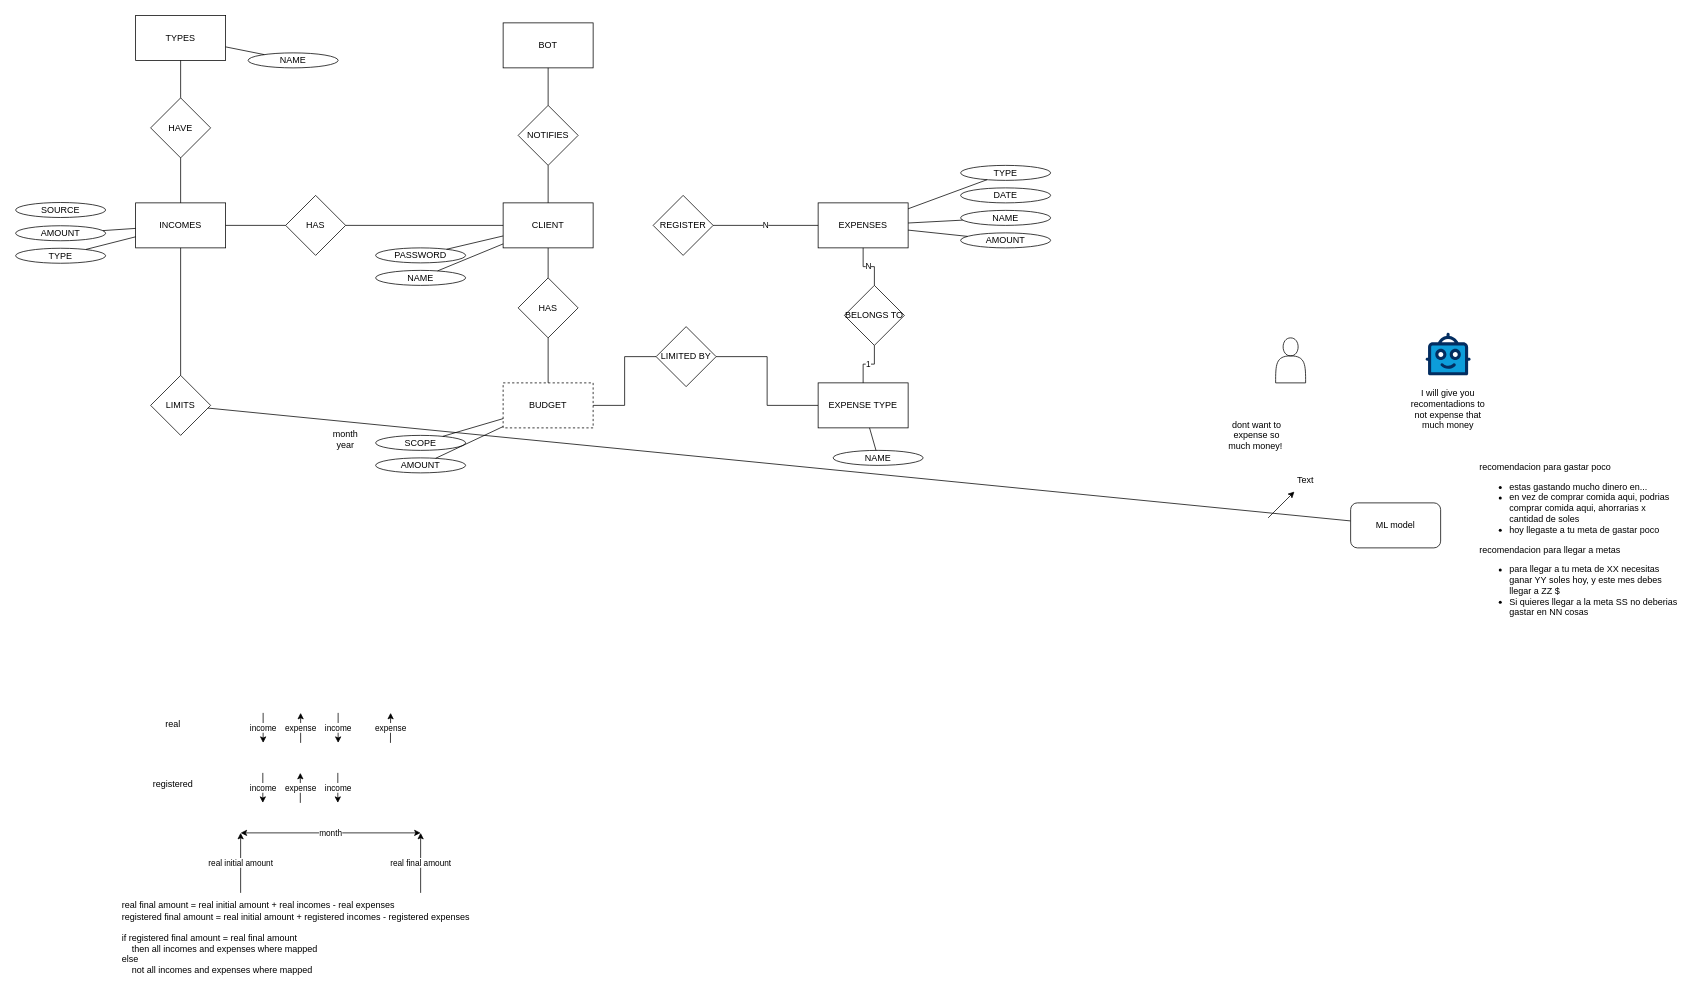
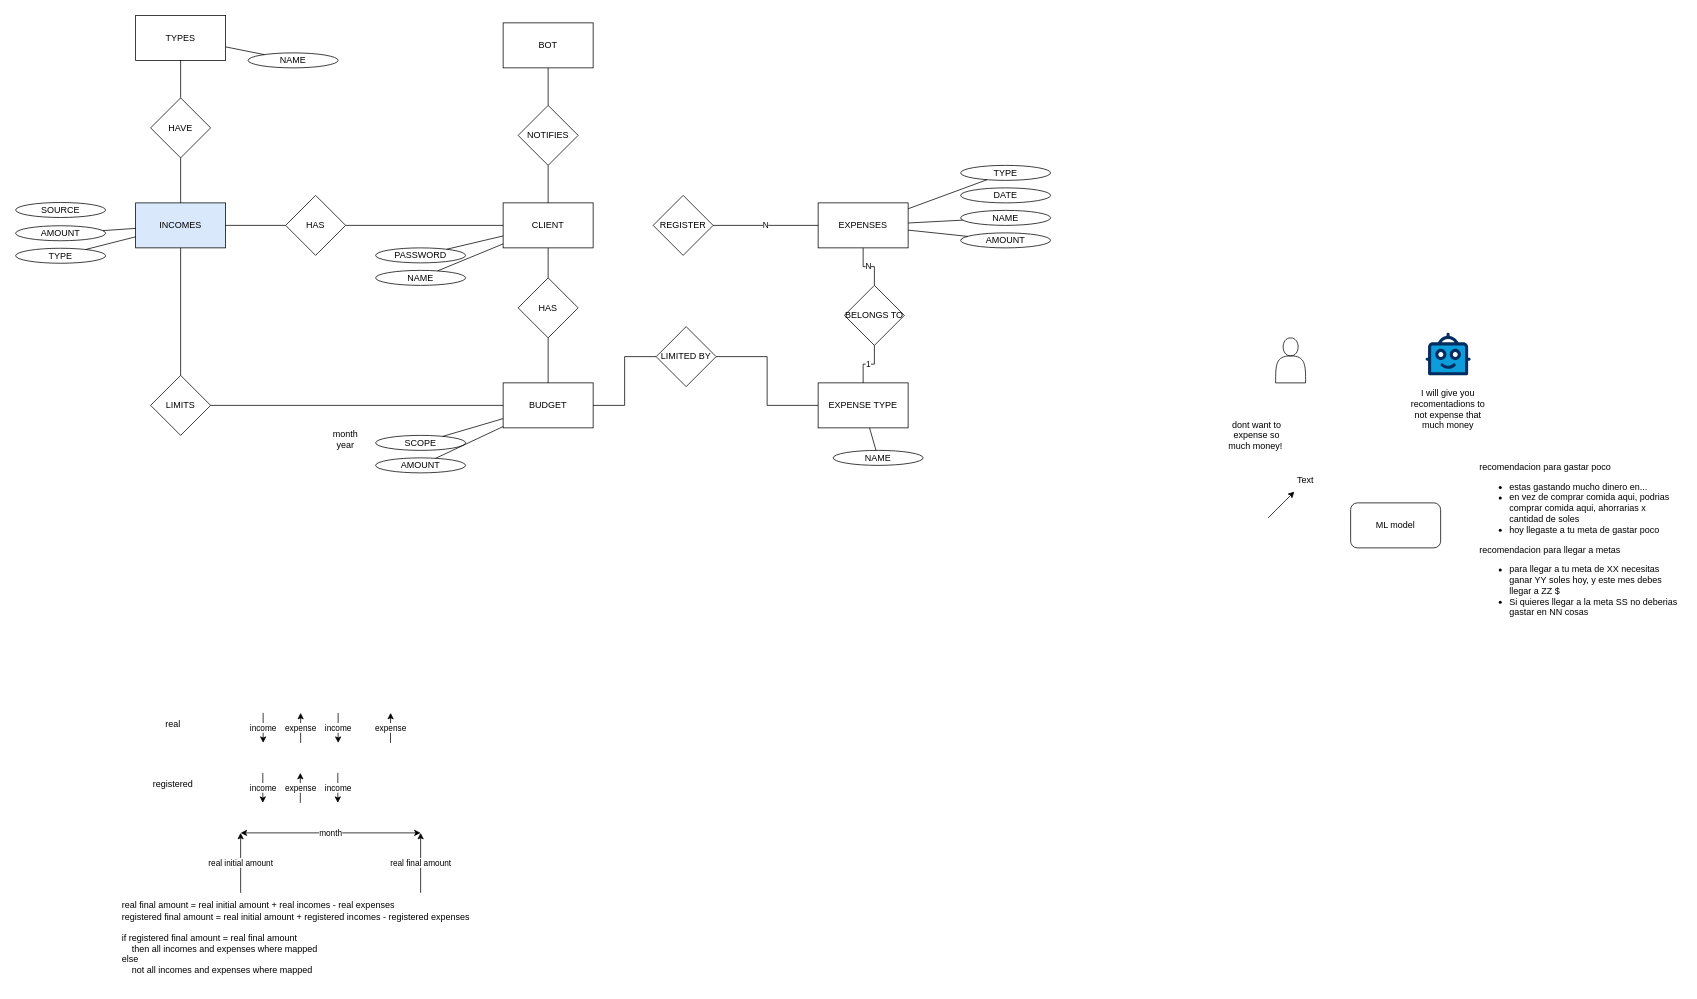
node "INCOMES": fillcolor #ffffff -> #dae8fc
node "BUDGET": style dashed -> solid
edge "LIMITS" -- "ML model": now "LIMITS" -- "BUDGET"
